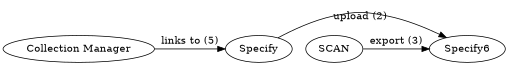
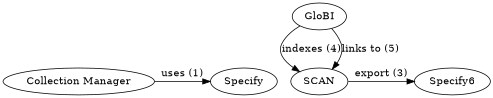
edge "Specify" -> "Specify6": removed, label "upload (2)"
node "GloBI": added
edge "Collection Manager" -> "Specify": label "links to (5)" -> "uses (1)"
